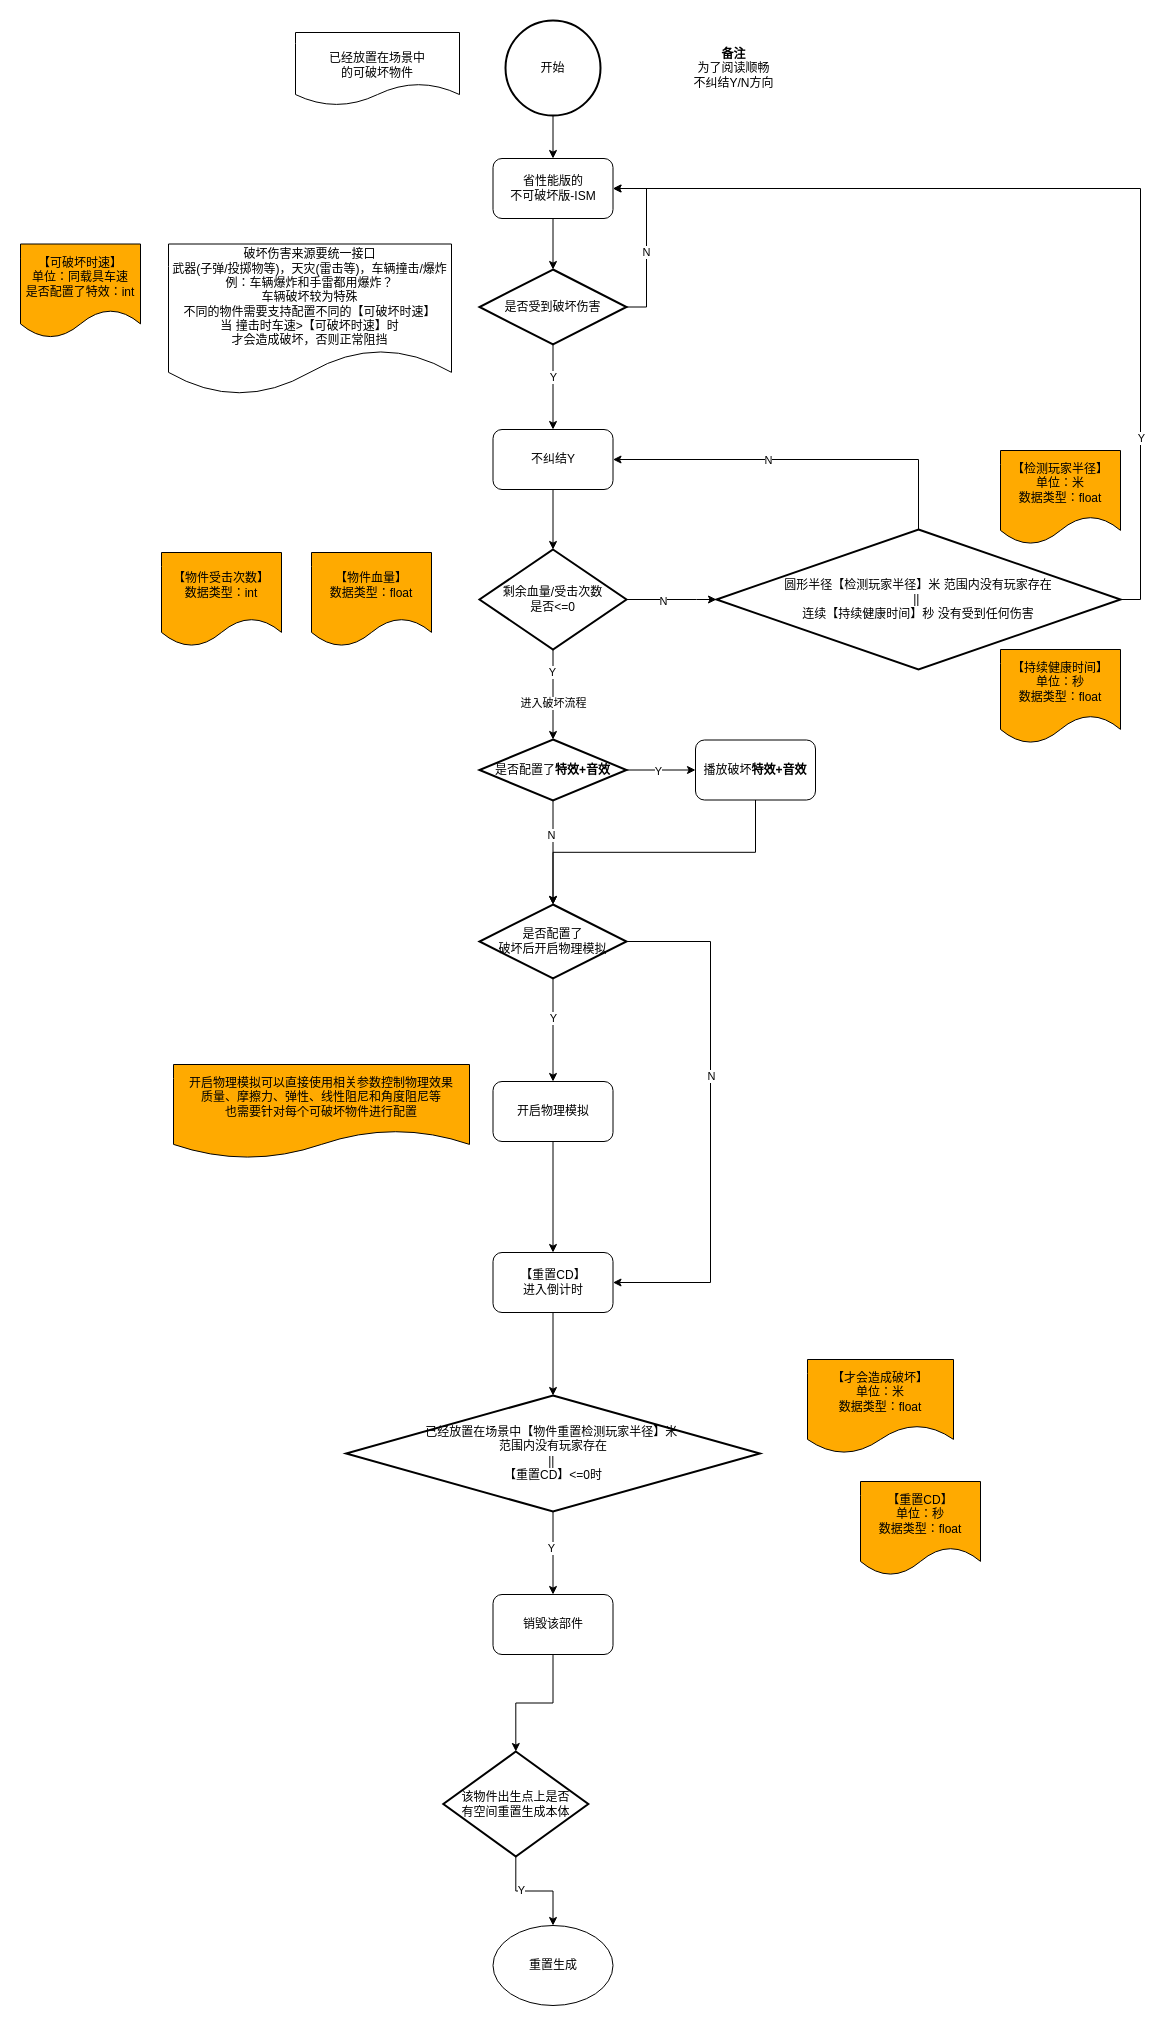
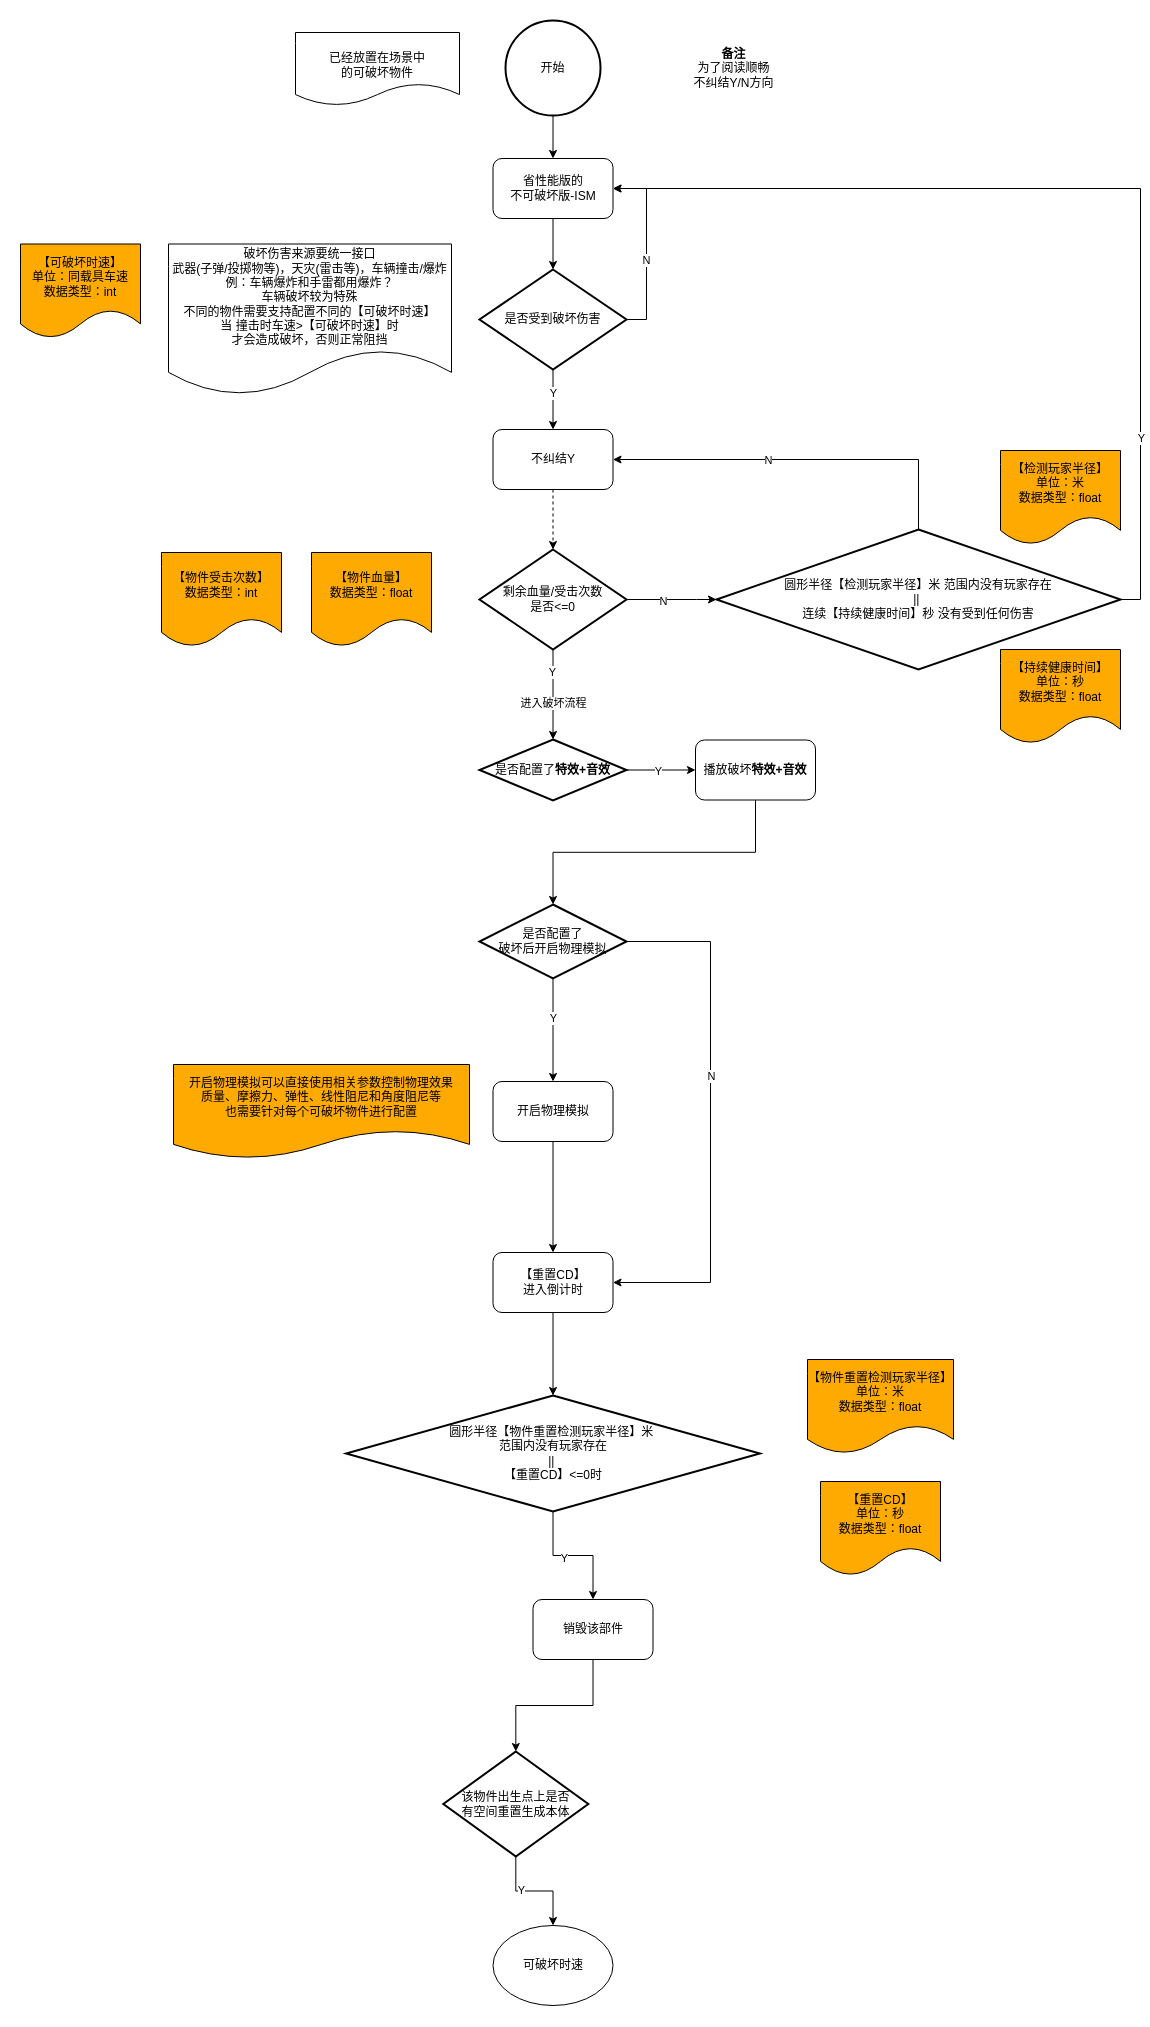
node "【可破坏时速】 单位：同载具车速 是否配置了特效：int": label "【可破坏时速】 单位：同载具车速 是否配置了特效：int" -> "【可破坏时速】 单位：同载具车速 数据类型：int"
node "是否受到破坏伤害": size 147x75 -> 147x100
edge "不纠结Y" -> "剩余血量/受击次数 是否<=0": style solid -> dashed
edge "是否配置了特效+音效" -> "是否配置了 破坏后开启物理模拟": removed, label "N"
node "【才会造成破坏】 单位：米 数据类型：float": label "【才会造成破坏】 单位：米 数据类型：float" -> "【物件重置检测玩家半径】 单位：米 数据类型：float"
node "已经放置在场景中【物件重置检测玩家半径】米 范围内没有玩家存在 || 【重置CD】<=0时": label "已经放置在场景中【物件重置检测玩家半径】米 范围内没有玩家存在 || 【重置CD】<=0时" -> "圆形半径【物件重置检测玩家半径】米 范围内没有玩家存在 || 【重置CD】<=0时"
node "【重置CD】 单位：秒 数据类型：float": moved (921, 1529) -> (881, 1529)
node "销毁该部件": moved (553, 1625) -> (593, 1630)
node "重置生成": label "重置生成" -> "可破坏时速"
